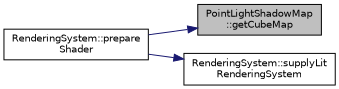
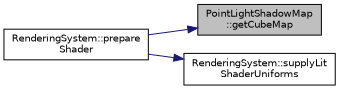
node "RenderingSystem::supplyLit RenderingSystem": label "RenderingSystem::supplyLit RenderingSystem" -> "RenderingSystem::supplyLit ShaderUniforms"
